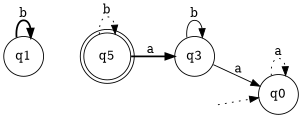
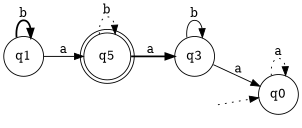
edge "q1" -> "q5": added, label "a"
